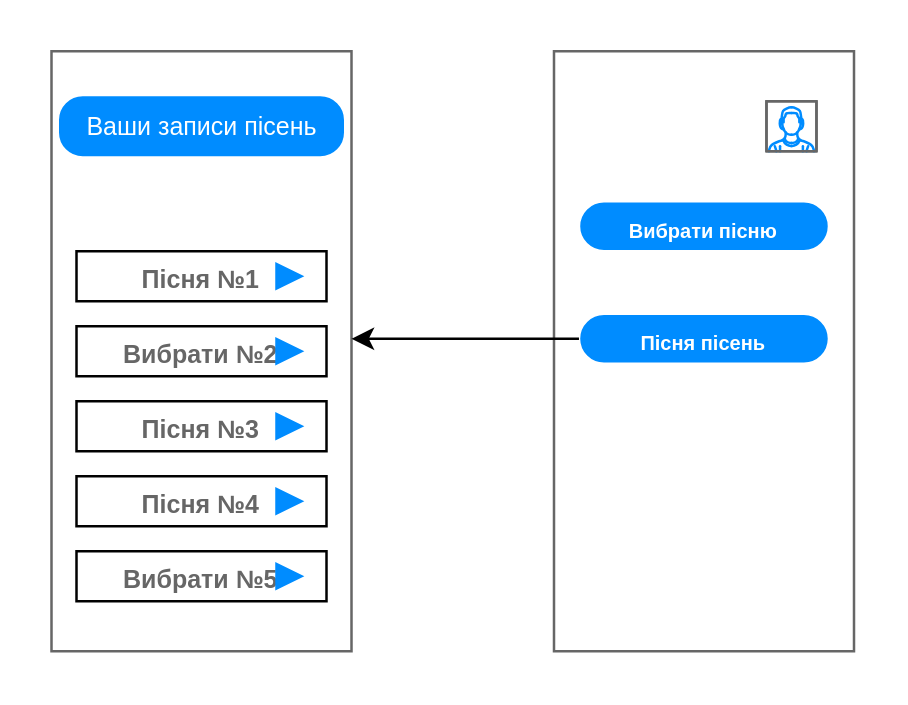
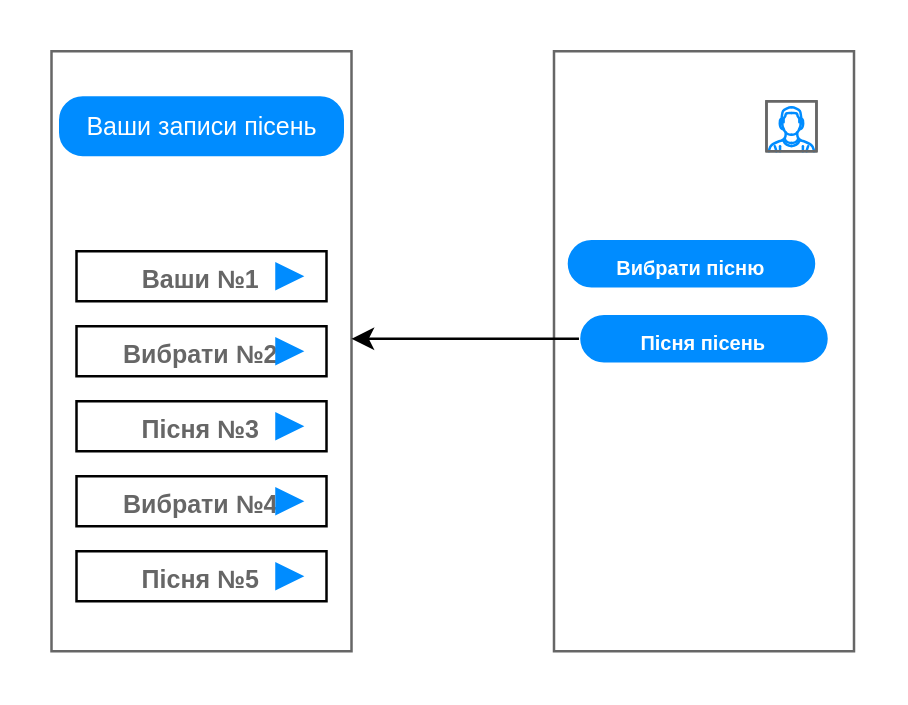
node "Вибрати пісню": moved (704, 226) -> (691, 264)
node "Пісня №1": label "Пісня №1" -> "Ваши №1"
node "Пісня №4": label "Пісня №4" -> "Вибрати №4"
node "Вибрати №5": label "Вибрати №5" -> "Пісня №5"
